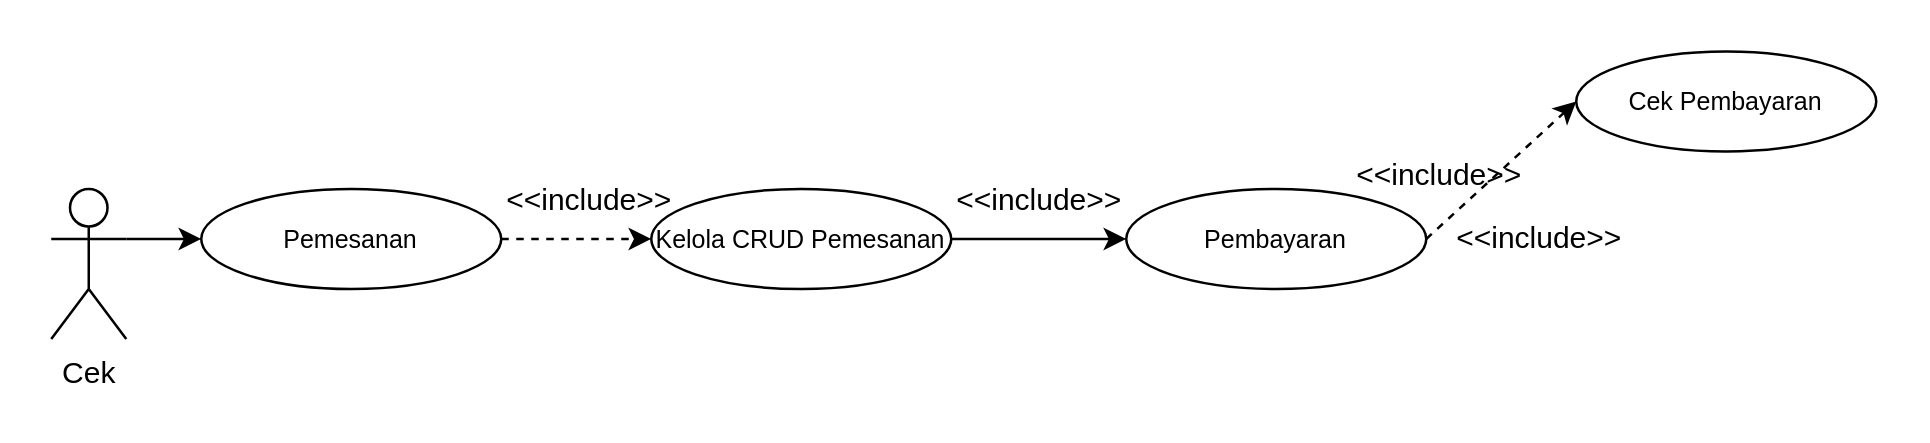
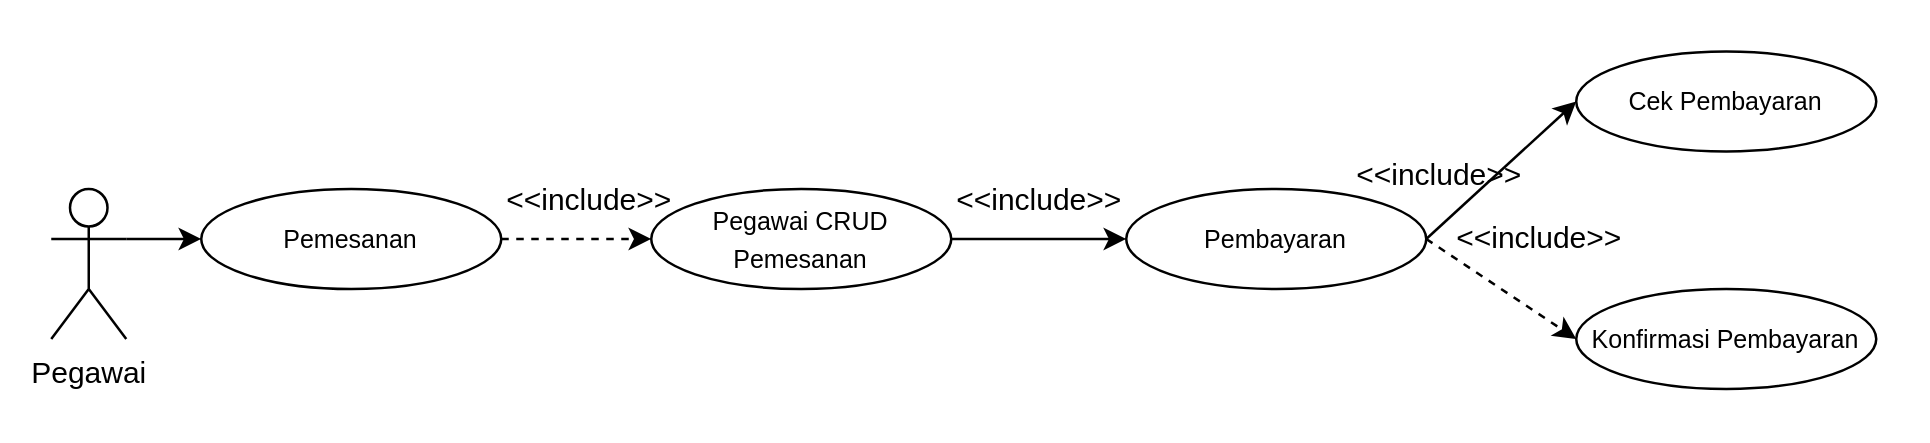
edge "Pembayaran" -> "Cek Pembayaran": style dashed -> solid
node "Kelola CRUD Pemesanan": label "Kelola CRUD Pemesanan" -> "Pegawai CRUD Pemesanan"
edge "Pembayaran" -> "Konfirmasi Pembayaran": added
node "Konfirmasi Pembayaran": added
node "Cek": label "Cek" -> "Pegawai"
